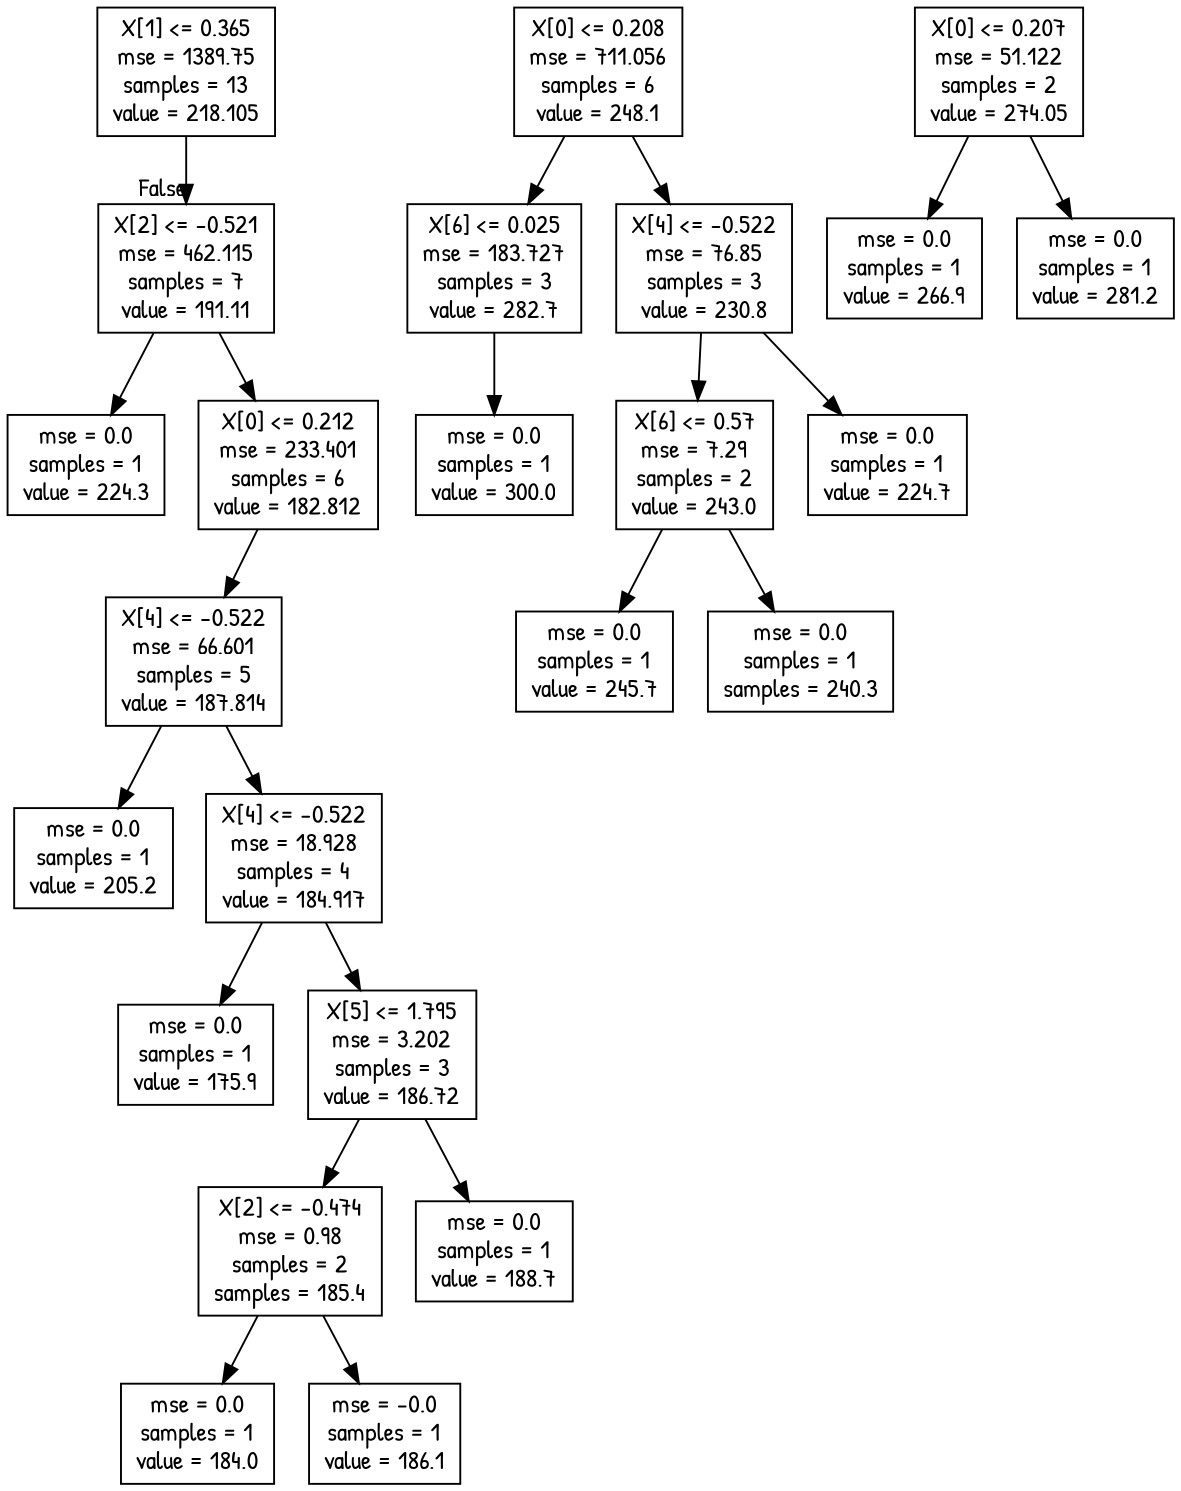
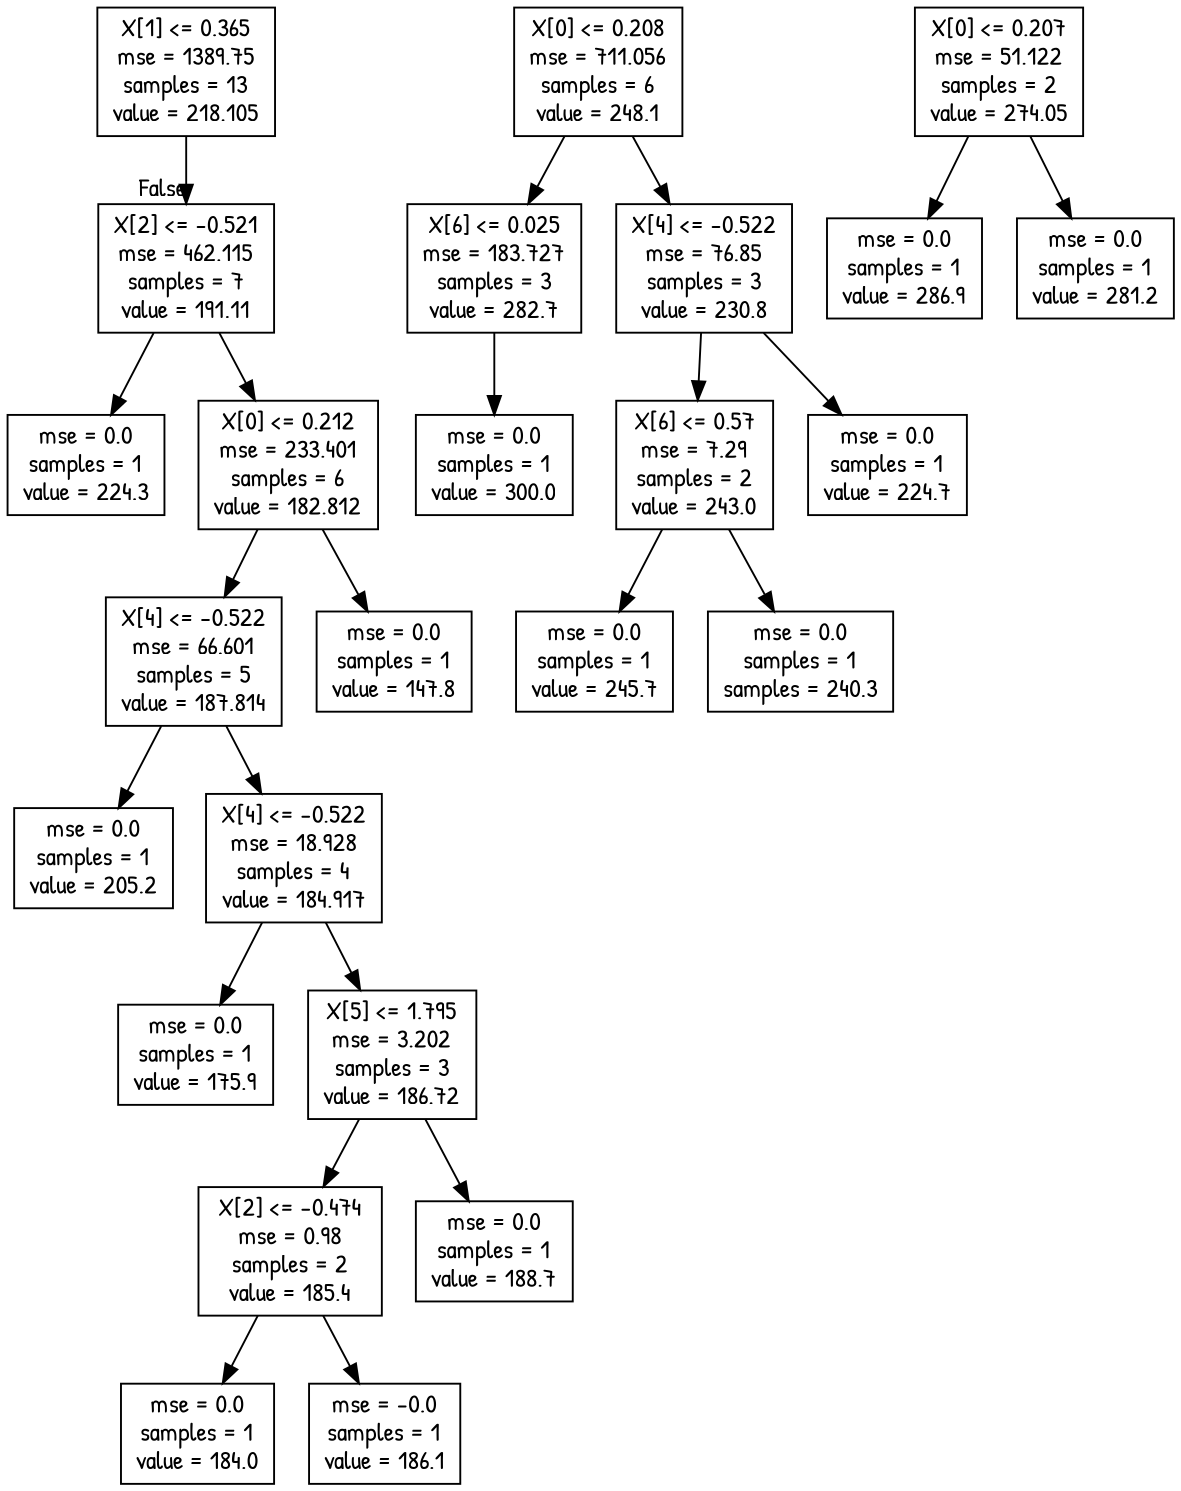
node "mse = 0.0 samples = 1 value = 266.9": label "mse = 0.0 samples = 1 value = 266.9" -> "mse = 0.0 samples = 1 value = 286.9"
node "mse = 0.0 samples = 1 value = 147.8": added
node "X[2] <= -0.474 mse = 0.98 samples = 2 samples = 185.4": label "X[2] <= -0.474 mse = 0.98 samples = 2 samples = 185.4" -> "X[2] <= -0.474 mse = 0.98 samples = 2 value = 185.4"
